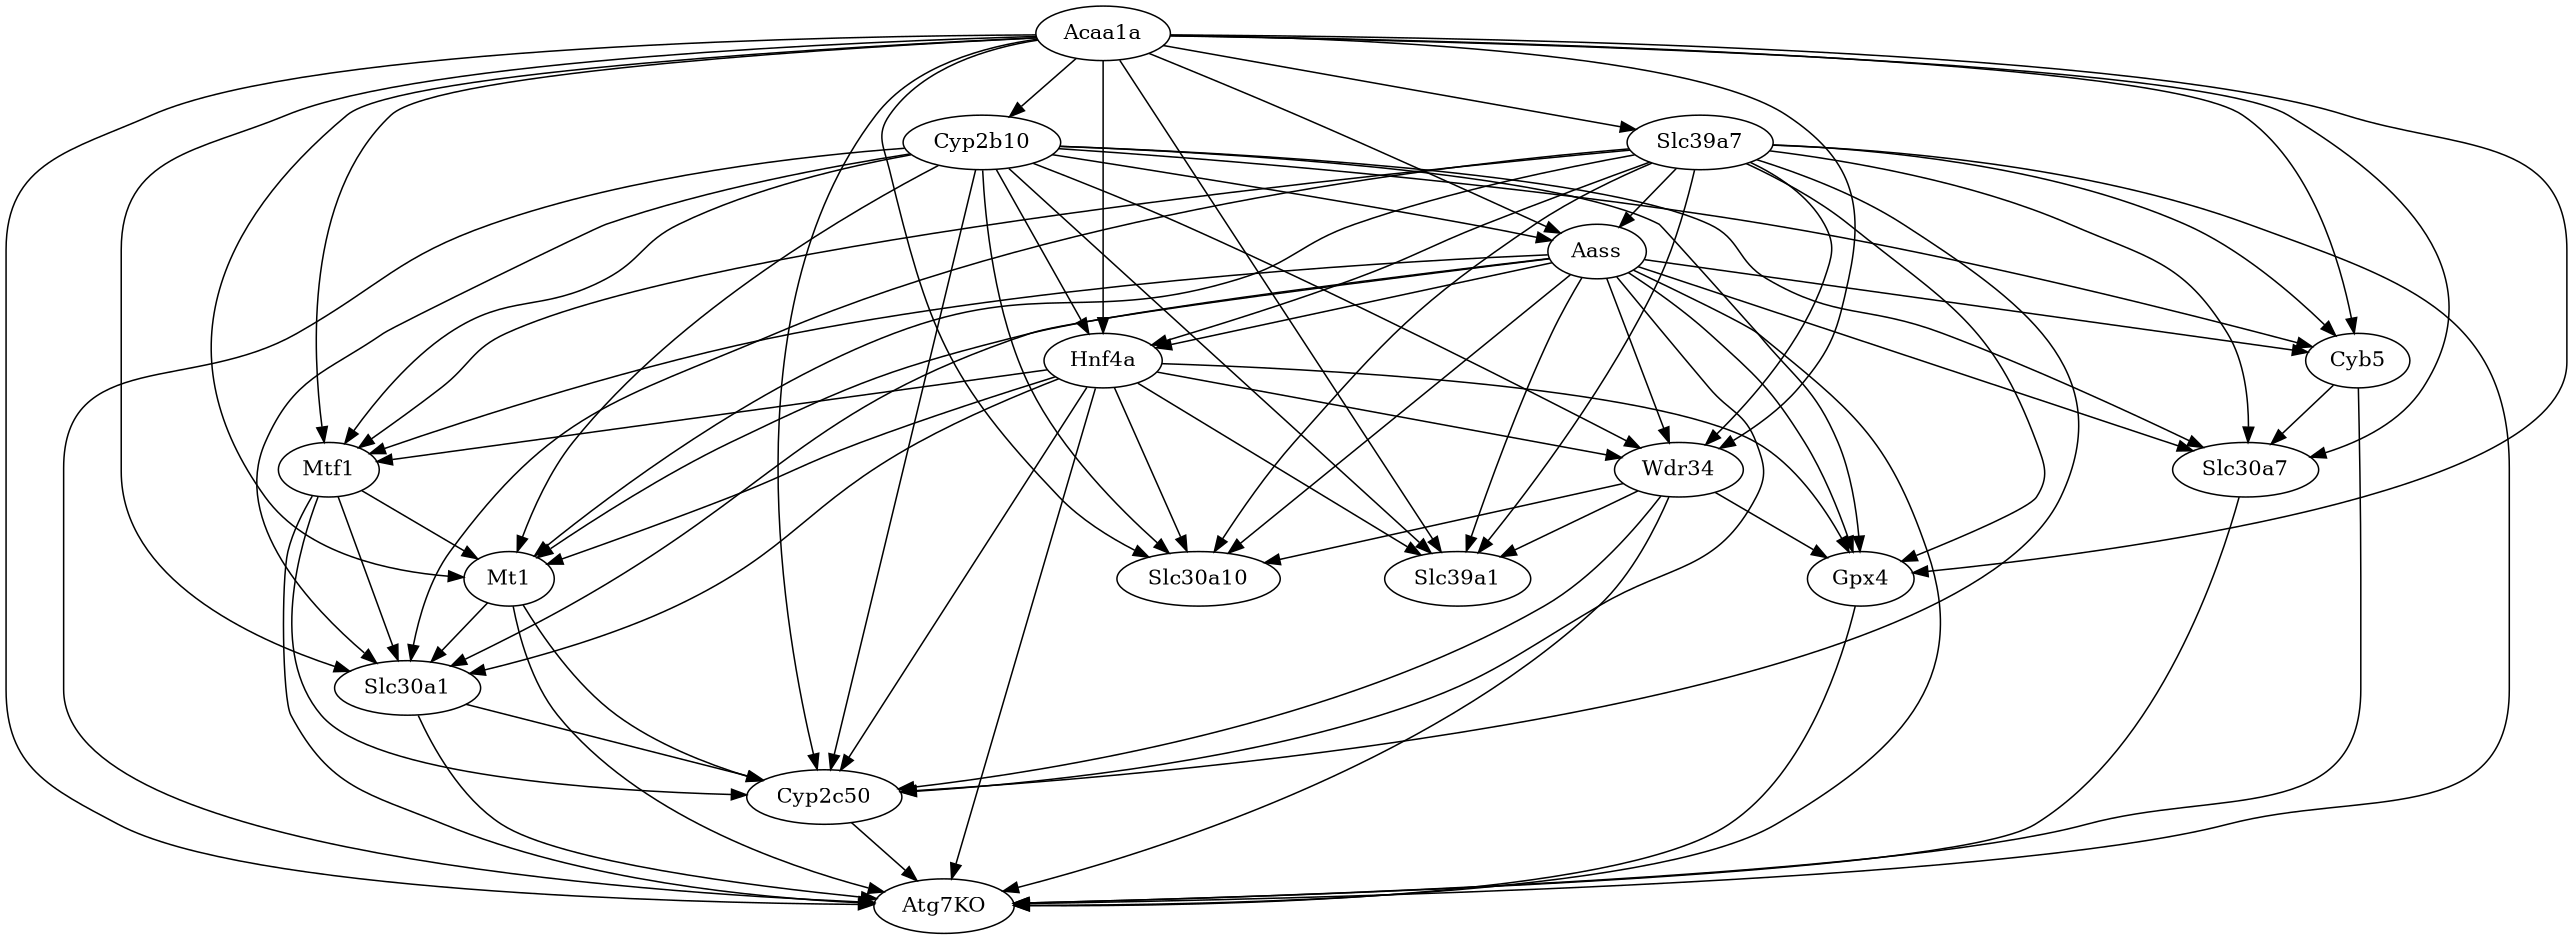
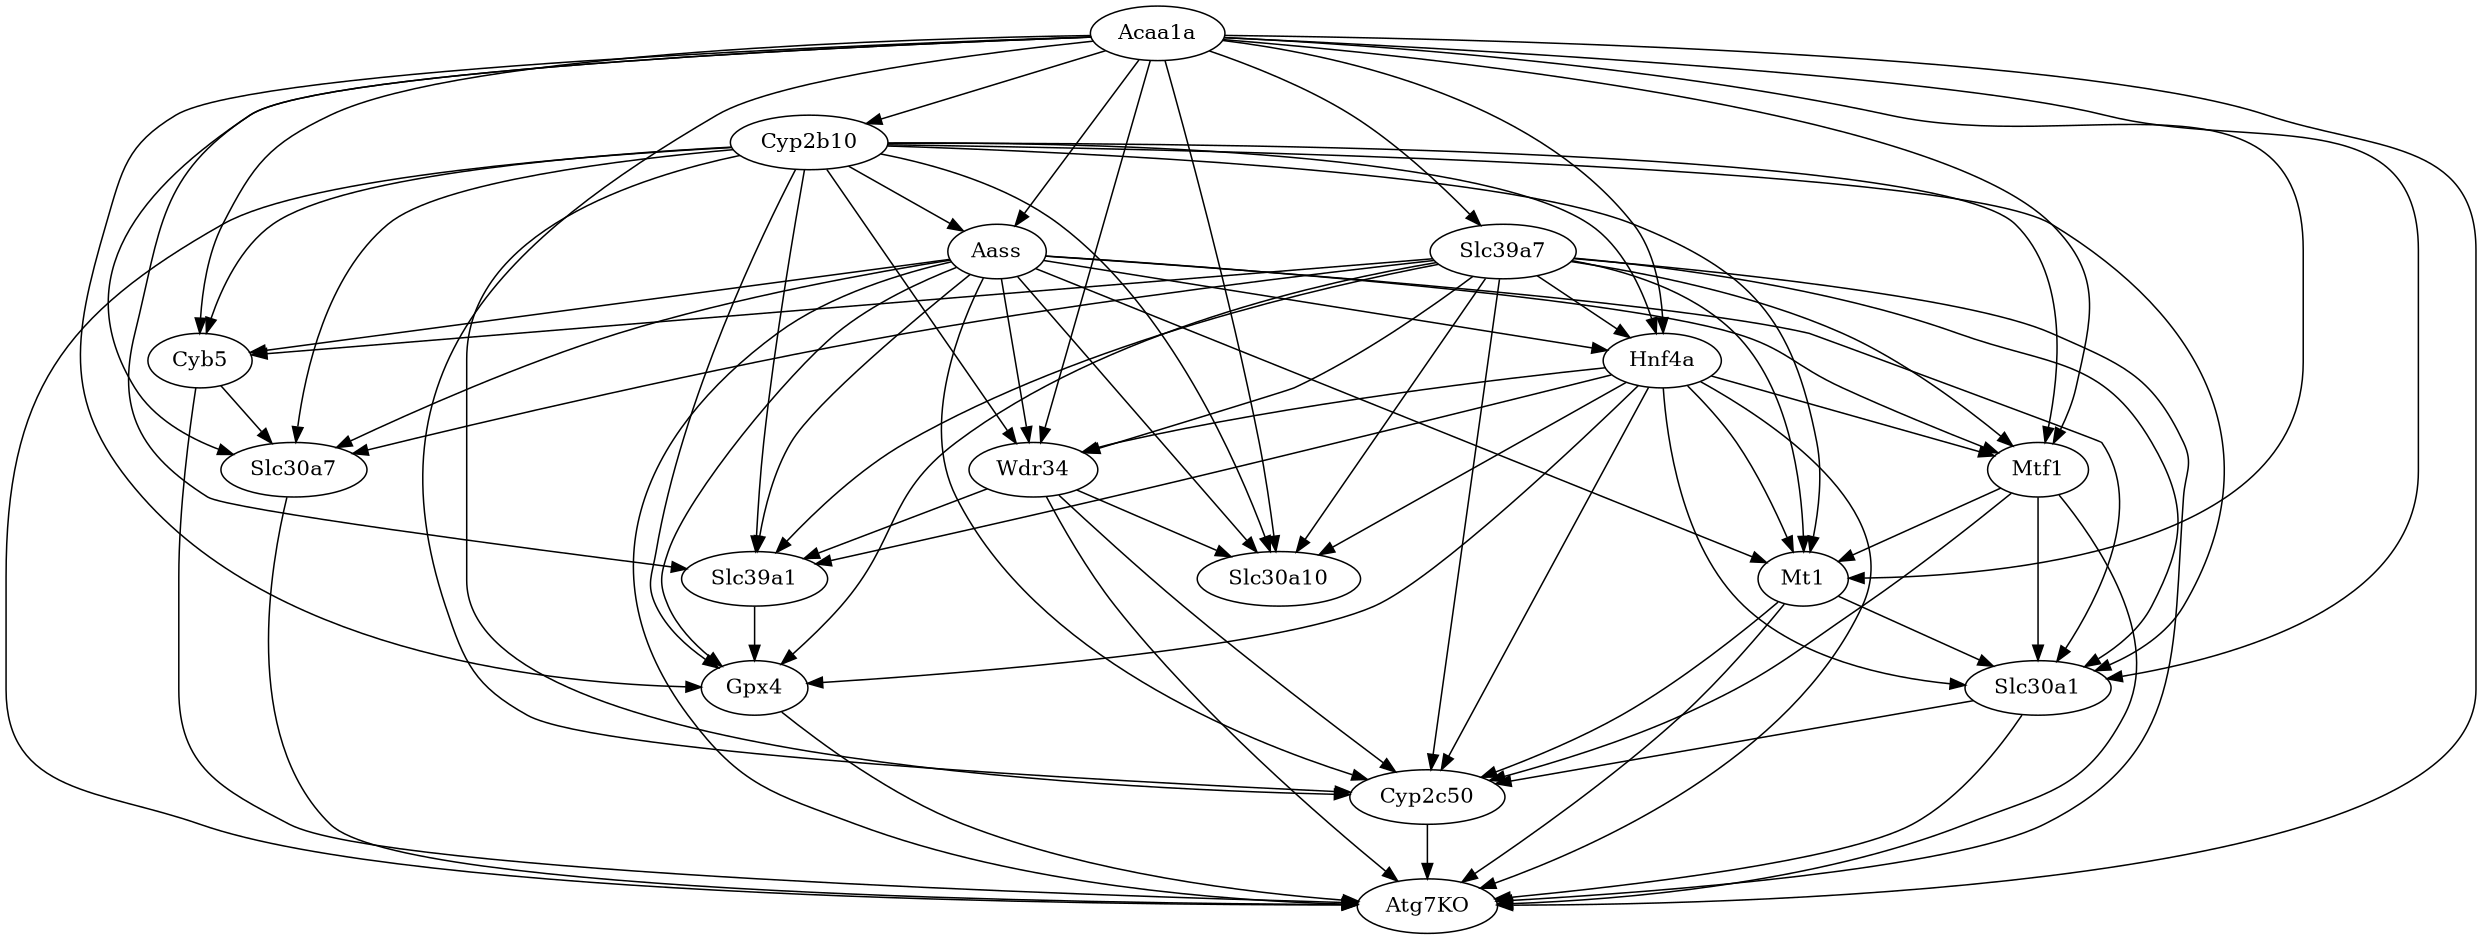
edge "Slc39a7" -> "Aass": removed
edge "Wdr34" -> "Gpx4": now "Slc39a1" -> "Gpx4"
